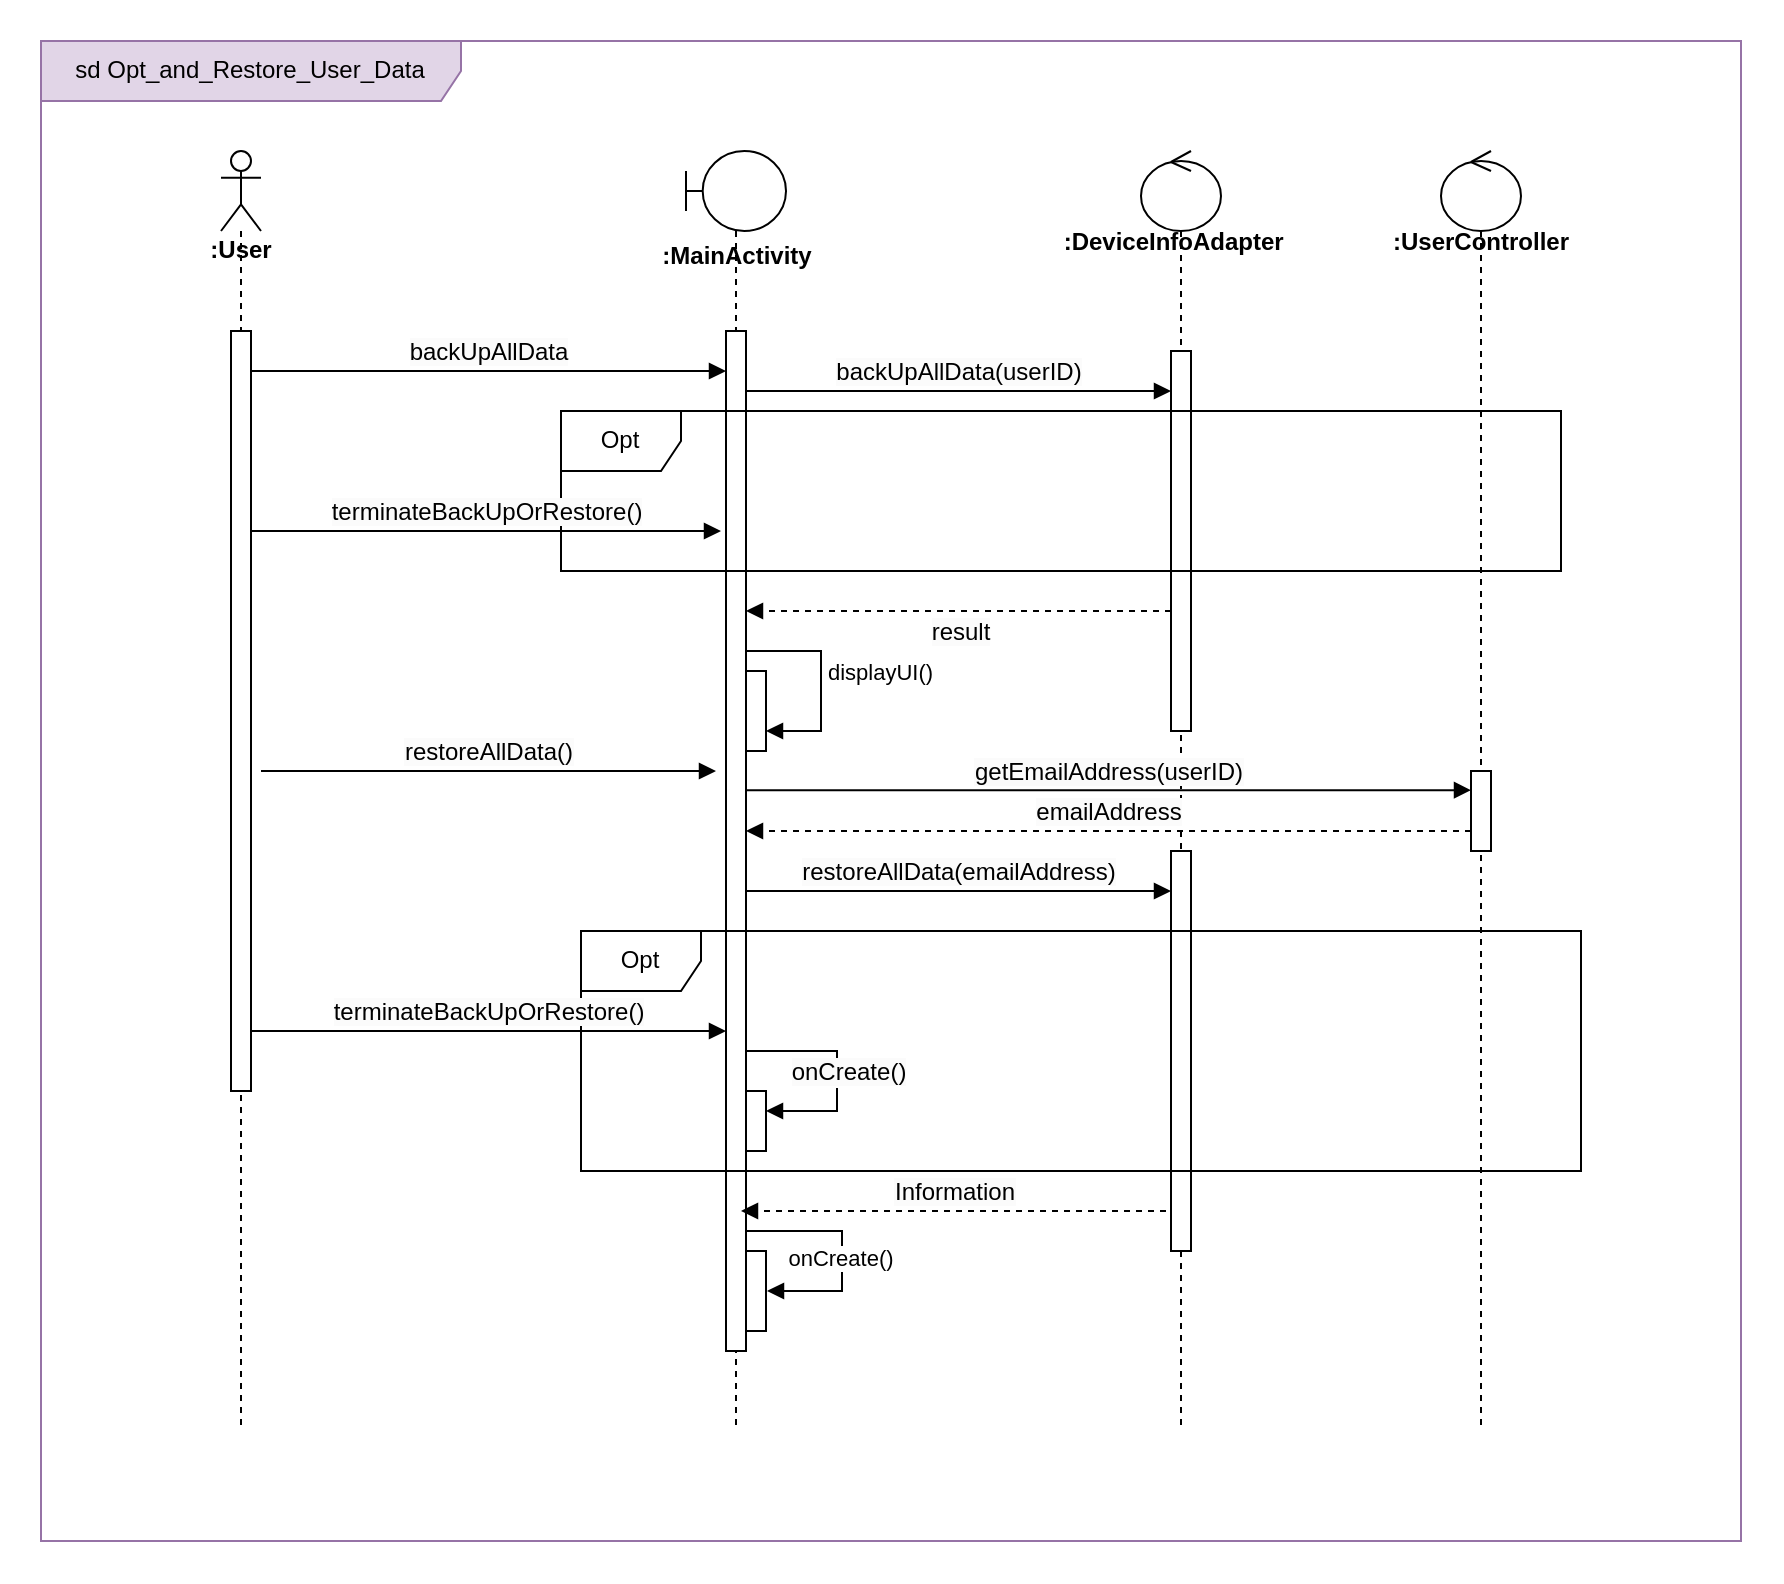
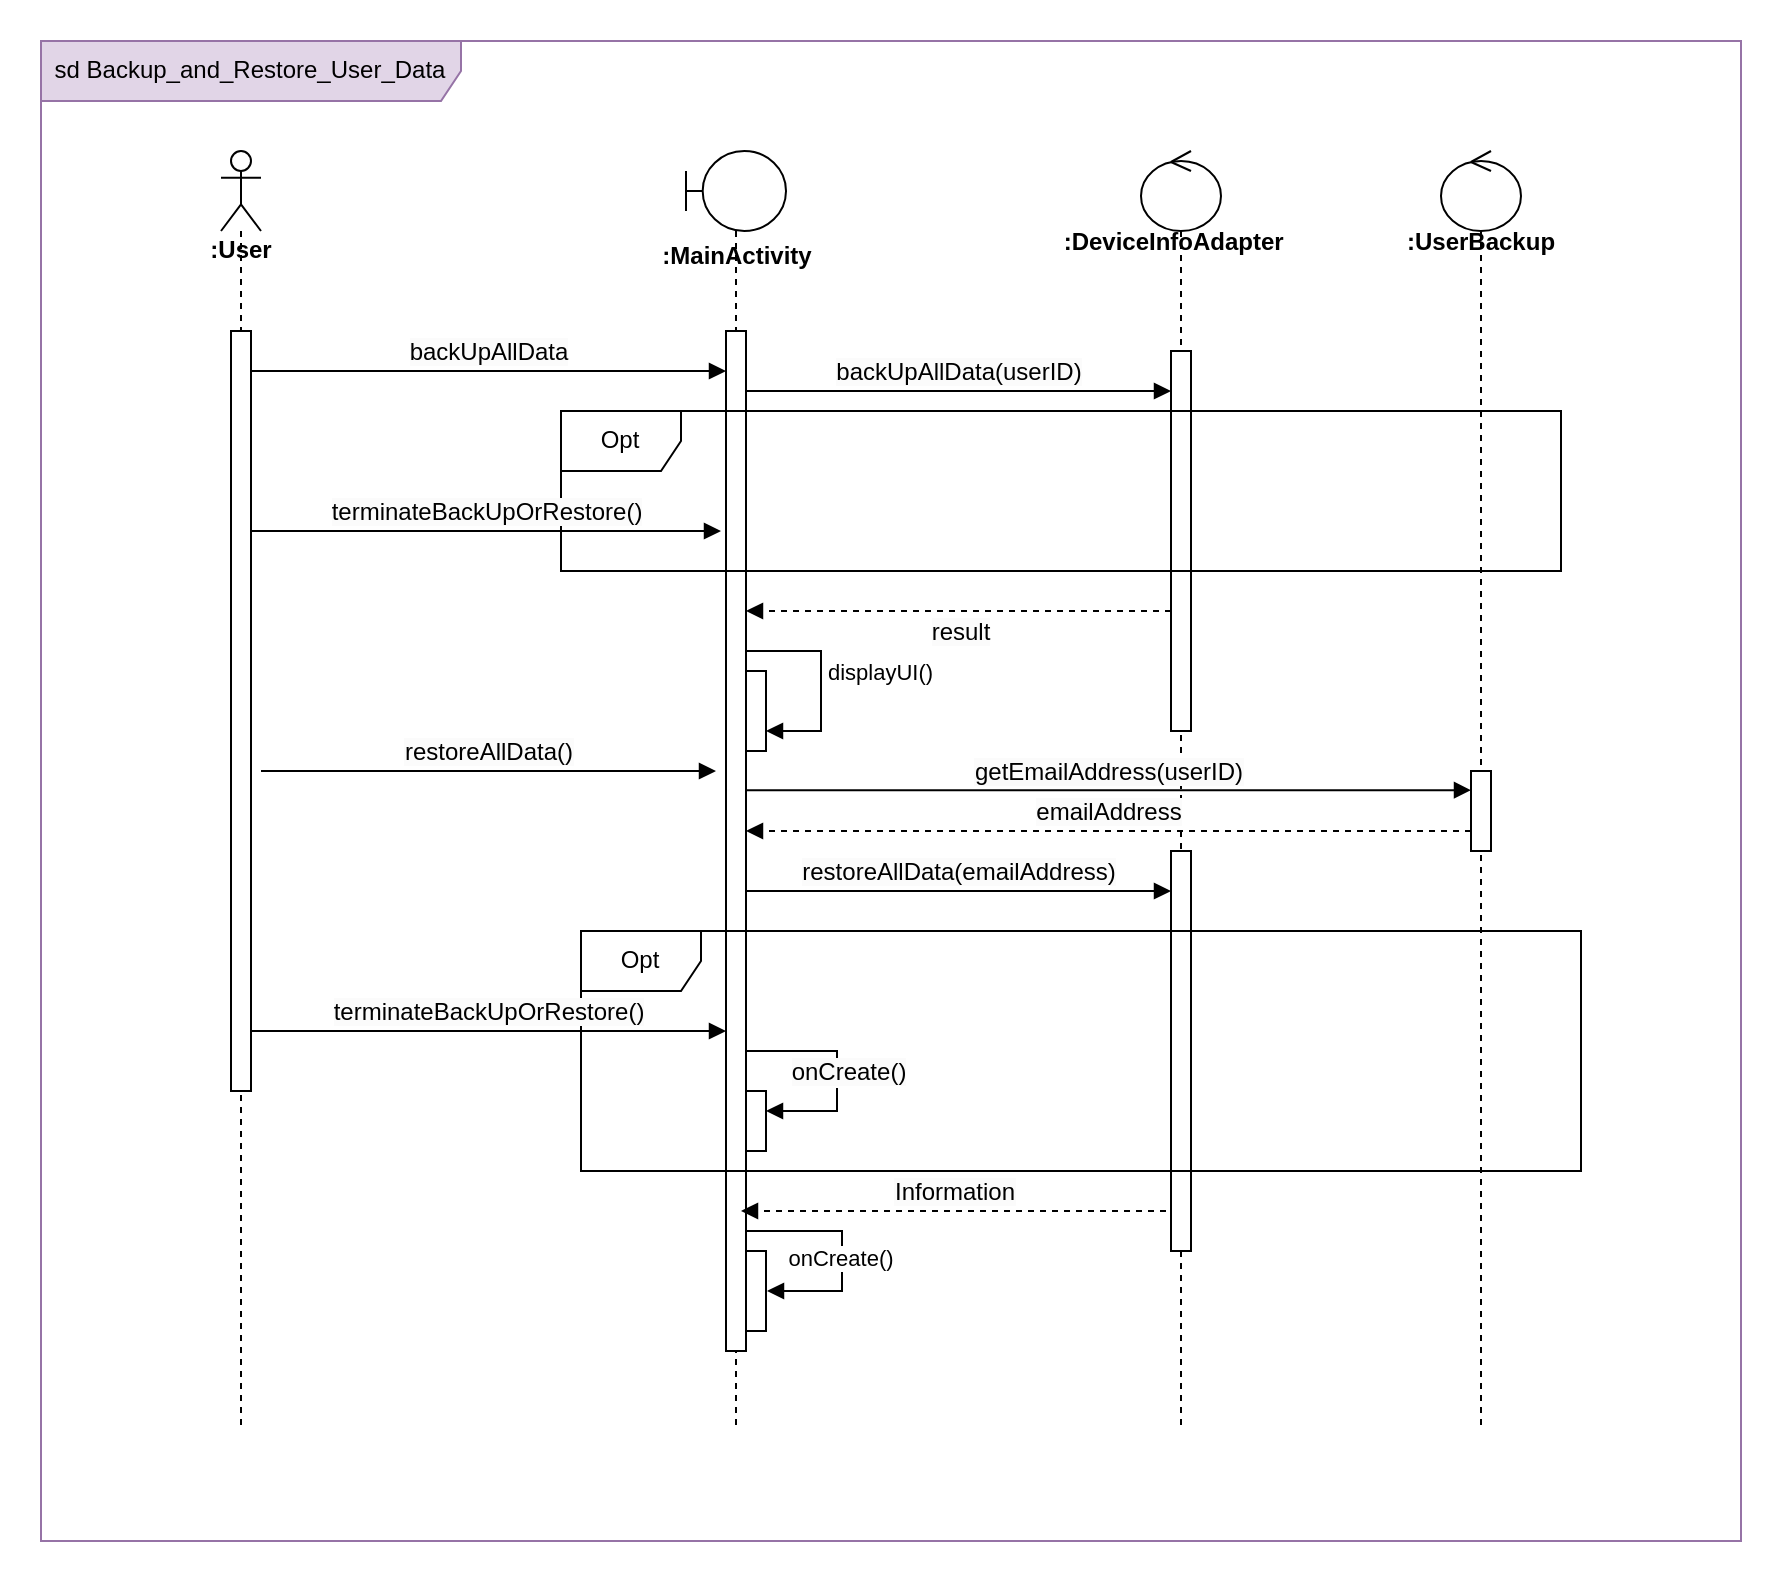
node "sd Opt_and_Restore_User_Data": label "sd Opt_and_Restore_User_Data" -> "sd Backup_and_Restore_User_Data"
node ":UserController": label ":UserController" -> ":UserBackup"
